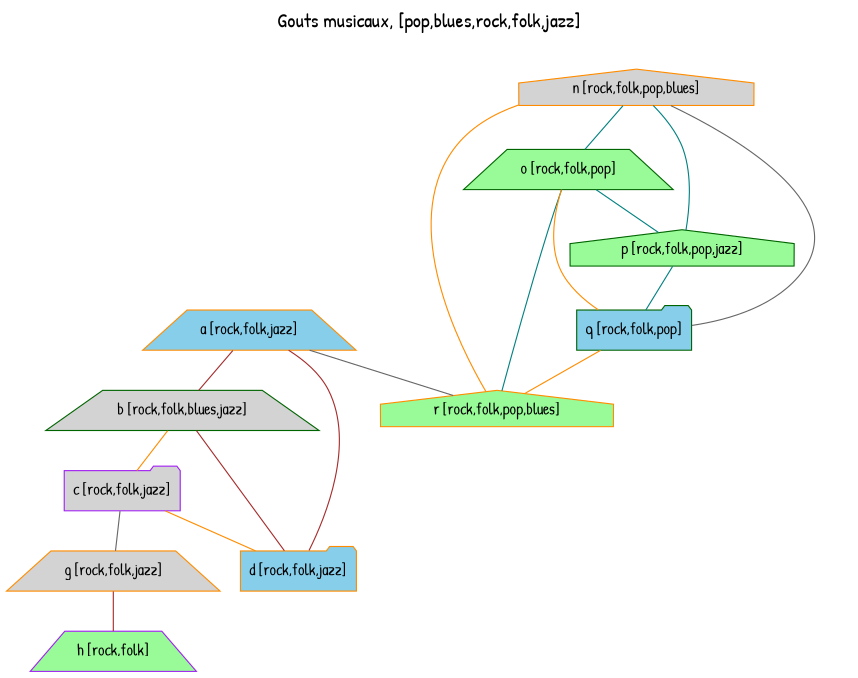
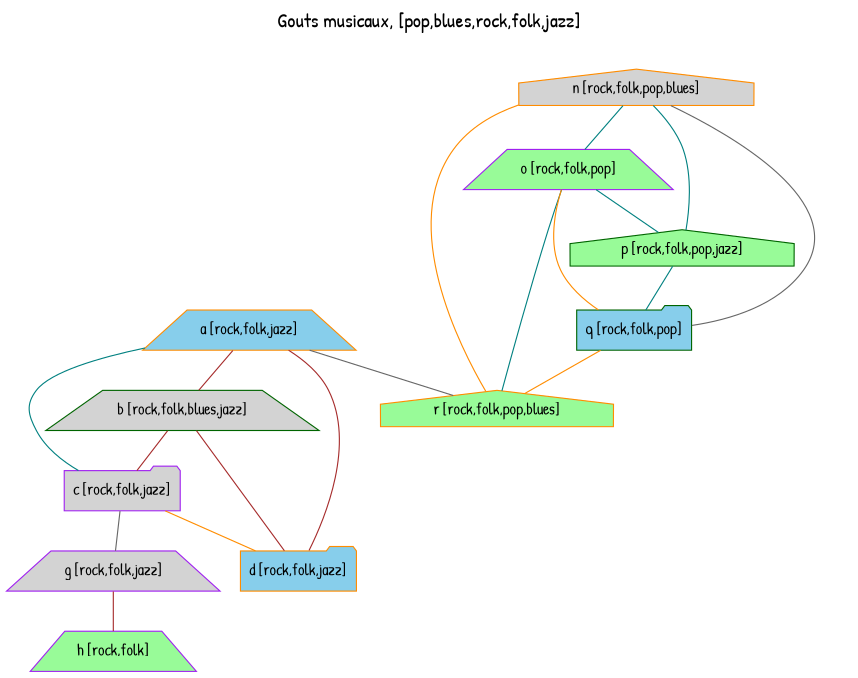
node "o [rock,folk,pop]": color darkgreen -> purple
edge "a [rock,folk,jazz]" -- "c [rock,folk,jazz]": added
edge "b [rock,folk,blues,jazz]" -- "c [rock,folk,jazz]": color darkorange -> brown
node "g [rock,folk,jazz]": color darkorange -> purple
